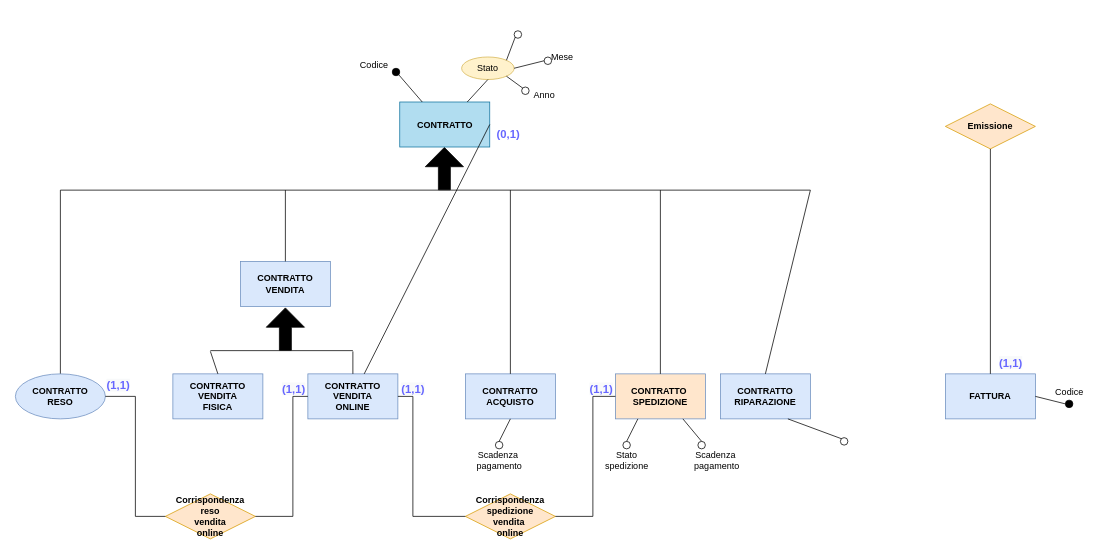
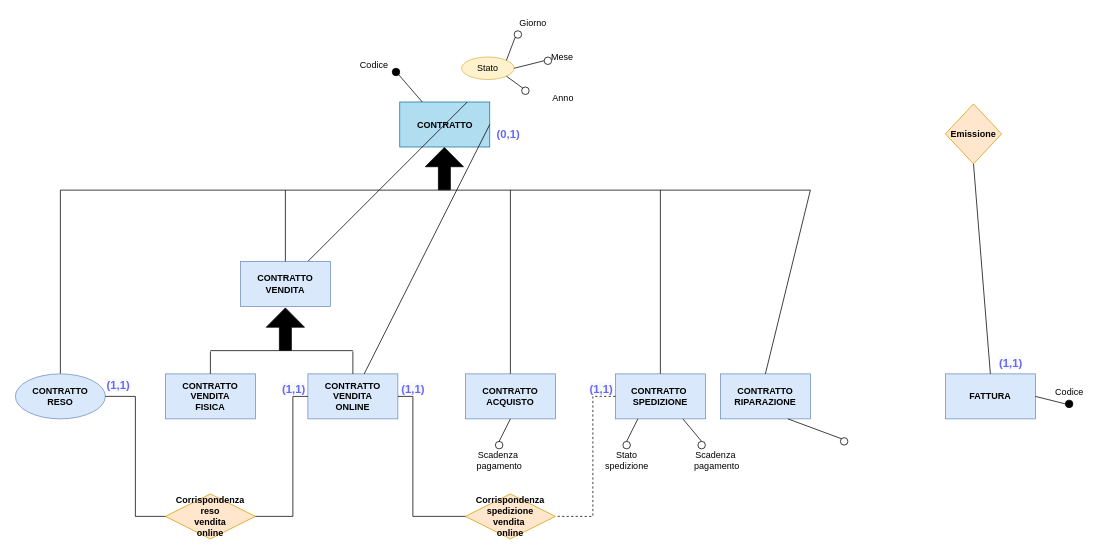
node "Giorno": added
edge "Stato" -- "CONTRATTO": now "CONTRATTO VENDITA" -- "CONTRATTO"
node "Anno": moved (544, 95) -> (563, 98)
node "Emissione": size 90x45 -> 56x60
node "CONTRATTO VENDITA FISICA": moved (218, 396) -> (210, 396)
node "CONTRATTO SPEDIZIONE": fillcolor #ffe6cc -> #dae8fc
edge "CONTRATTO SPEDIZIONE" -- "Corrispondenza spedizione vendita online": style solid -> dashed
